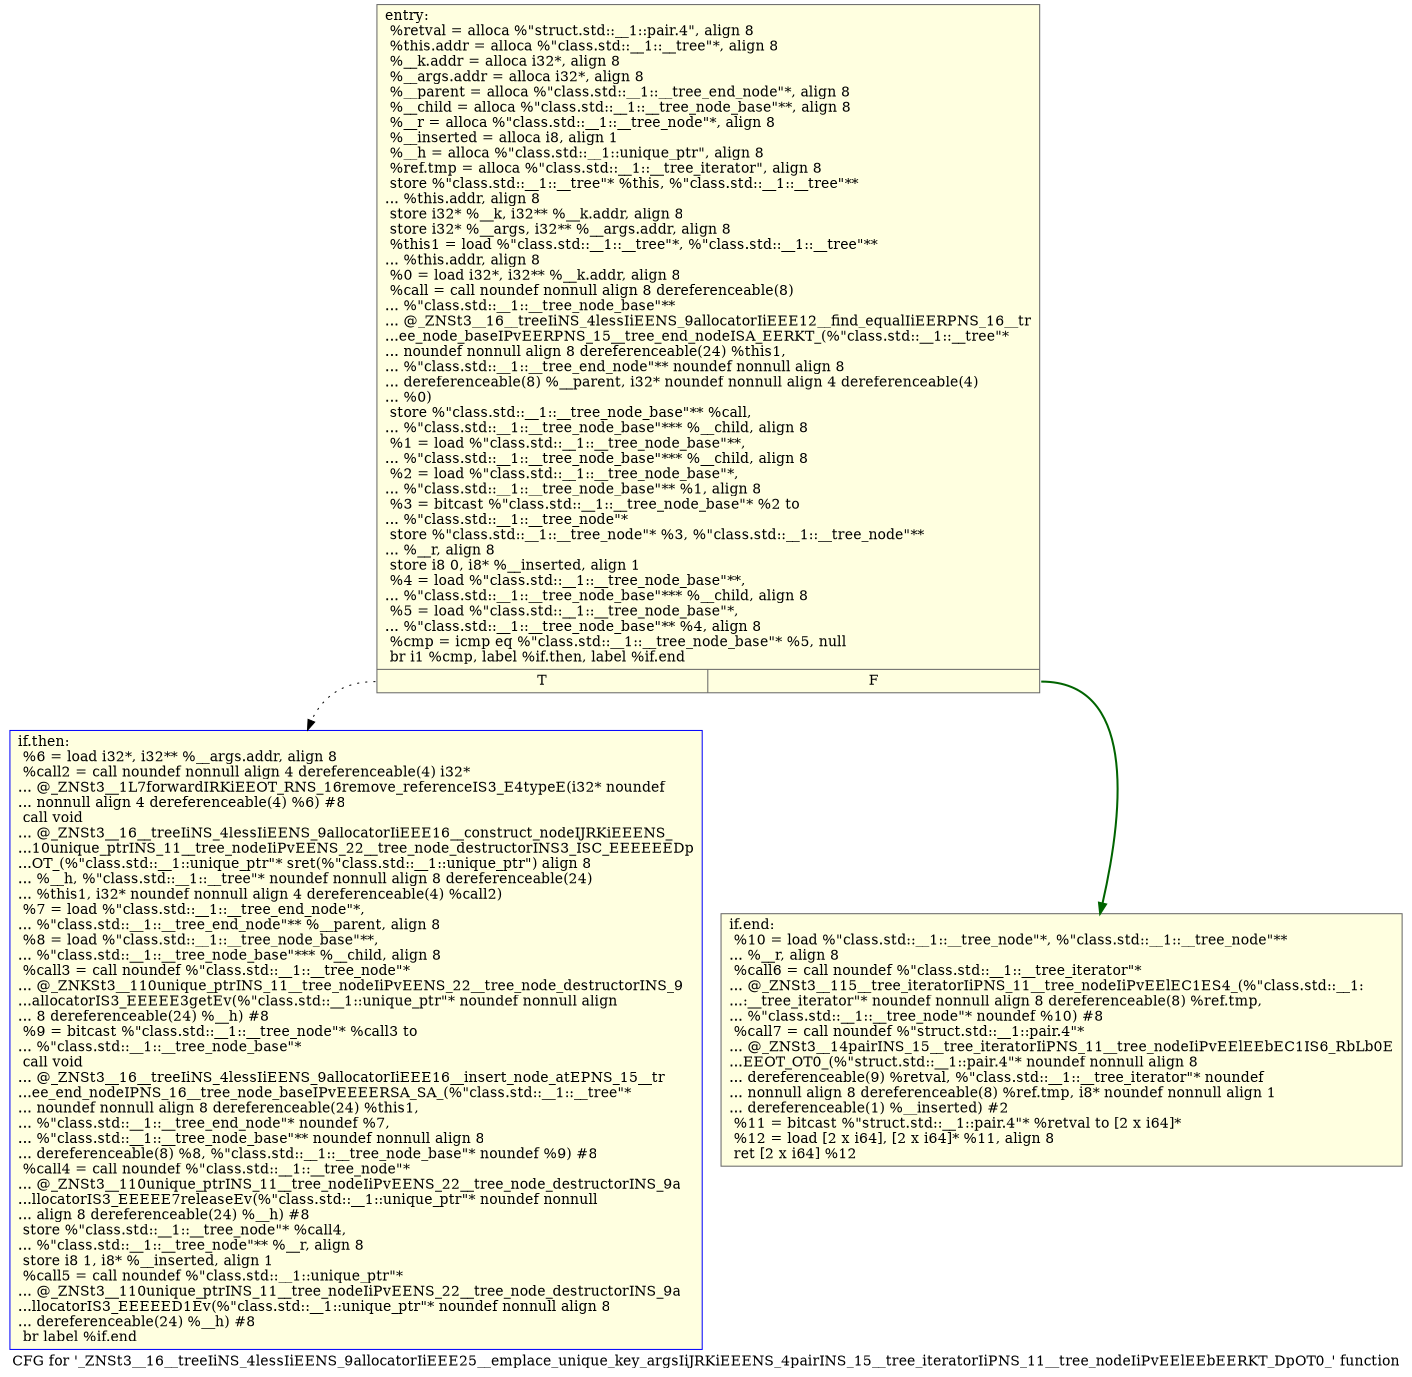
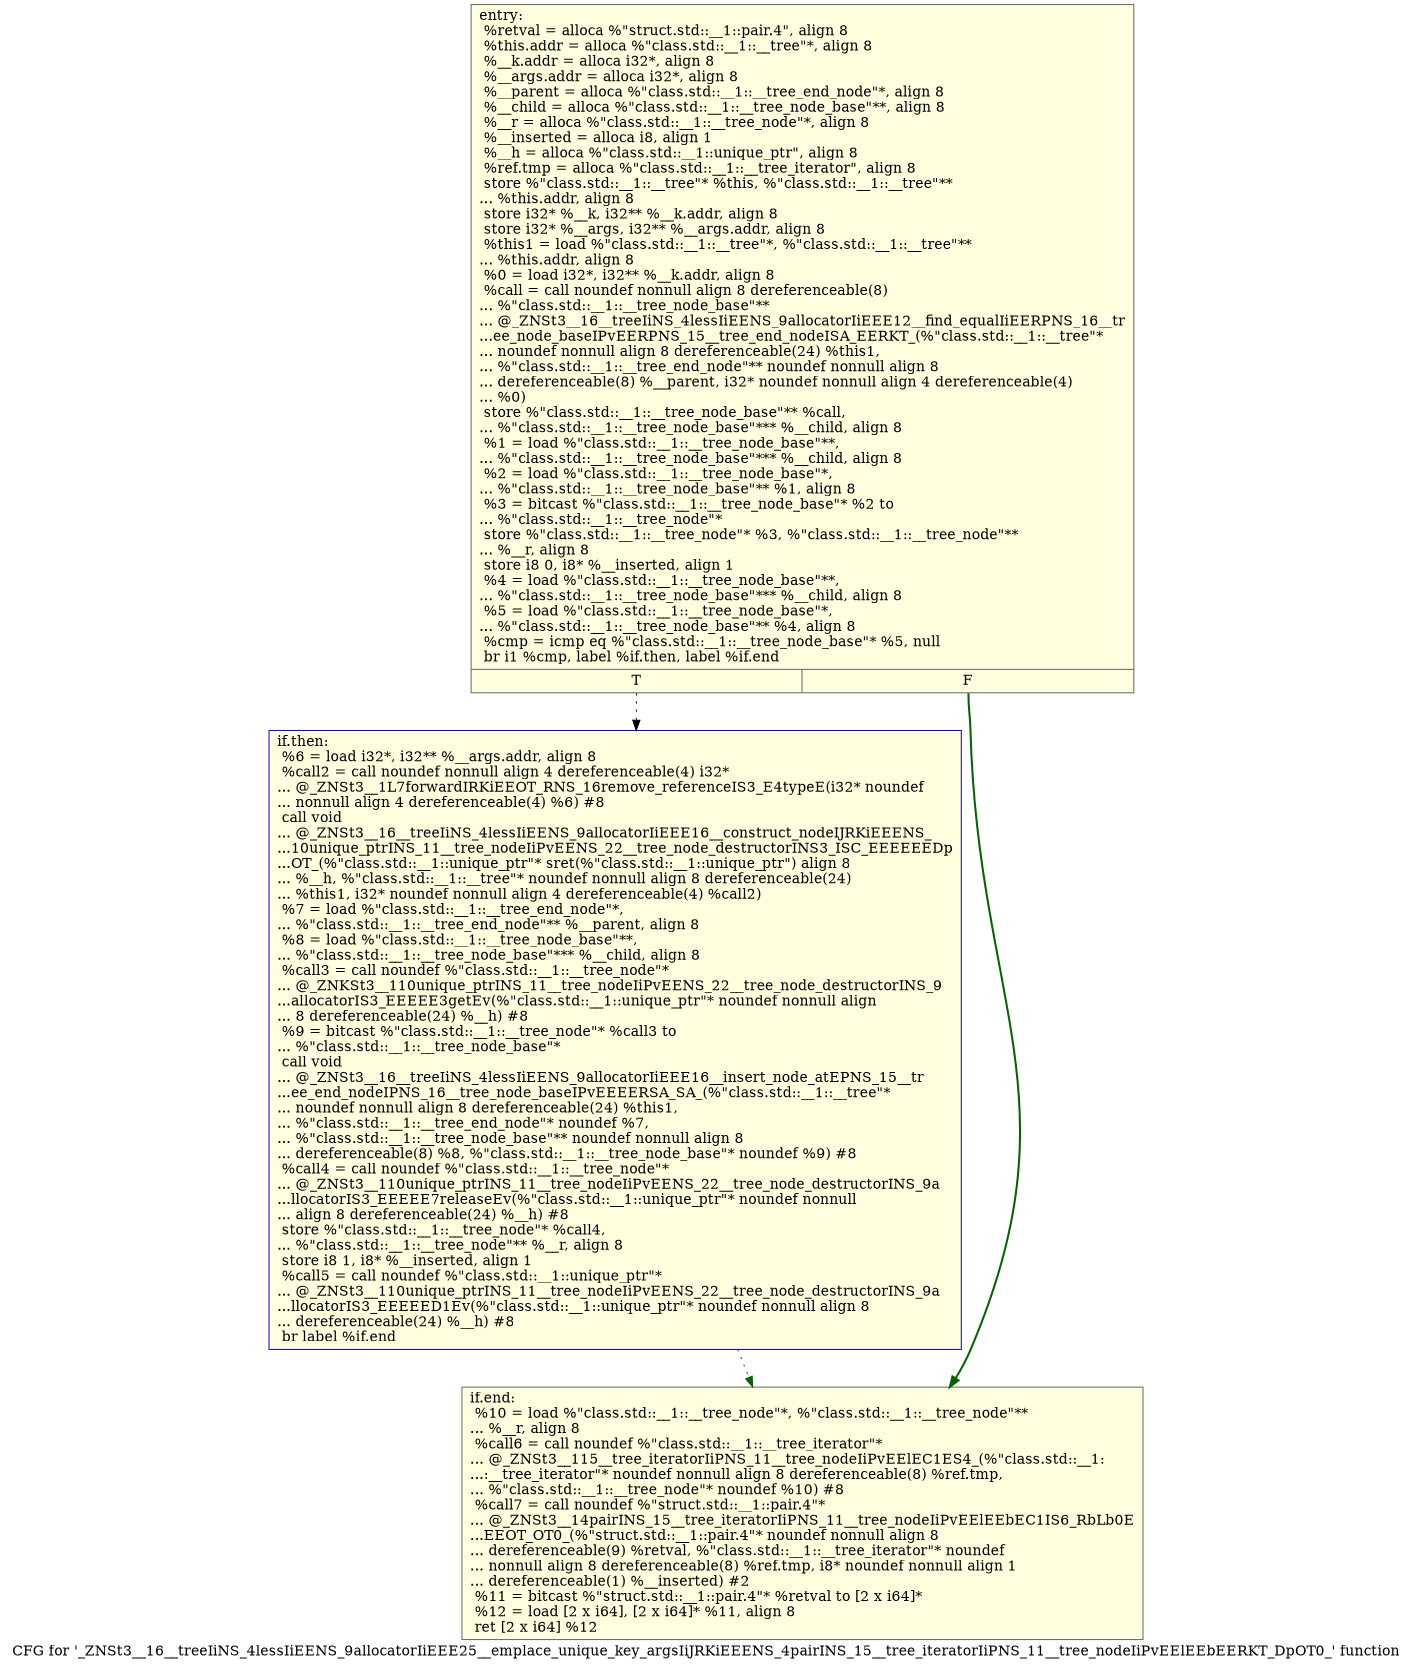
edge "if.then:" -> "if.end:": added
